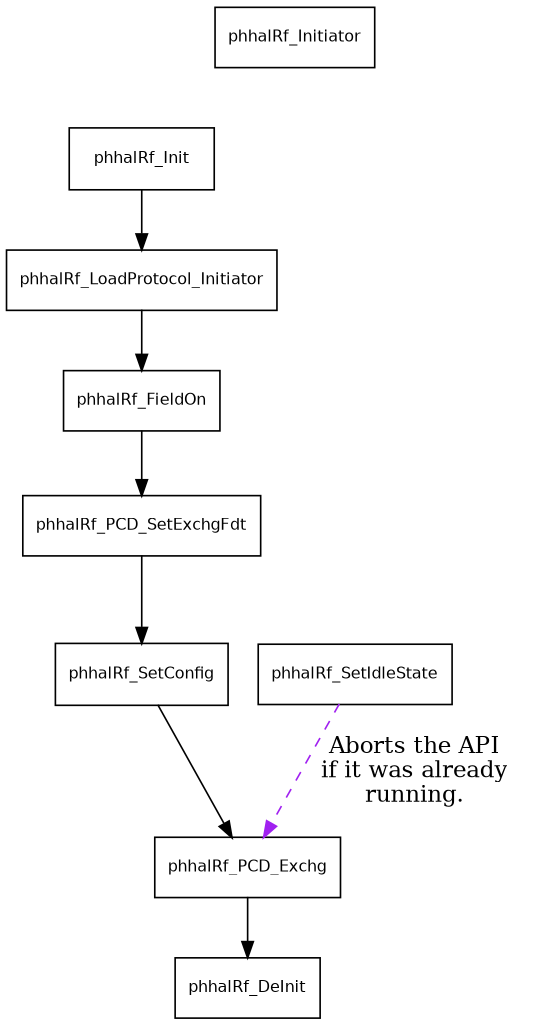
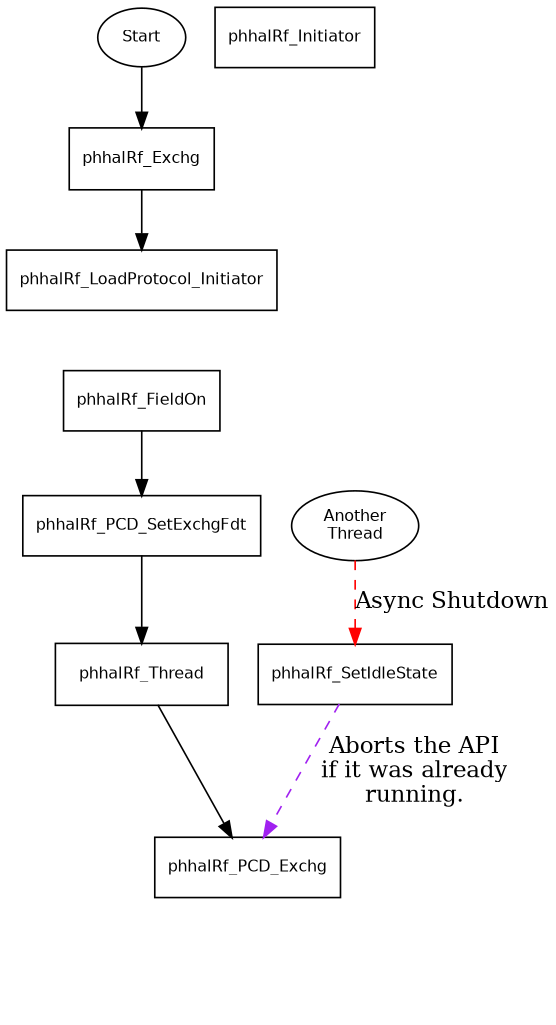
node "Start": added
node "phhalRf_Init": label "phhalRf_Init" -> "phhalRf_Exchg"
edge "phhalRf_LoadProtocol_Initiator" -> "phhalRf_FieldOn": removed
node "Another Thread": added
node "phhalRf_SetConfig": label "phhalRf_SetConfig" -> "phhalRf_Thread"
node "phhalRf_DeInit": removed
